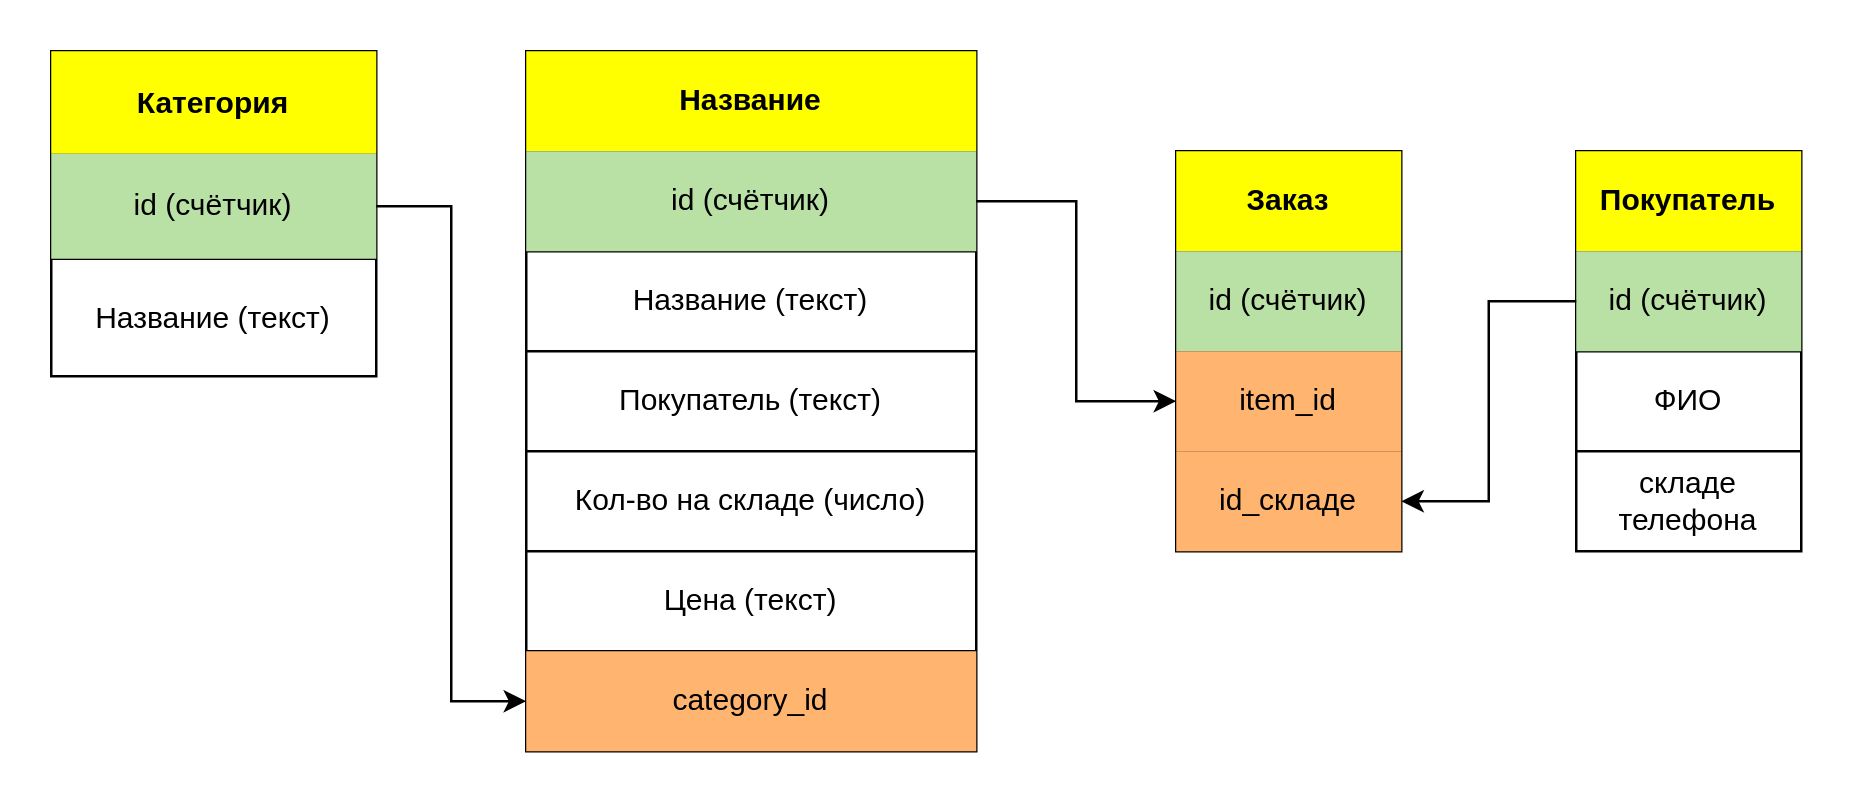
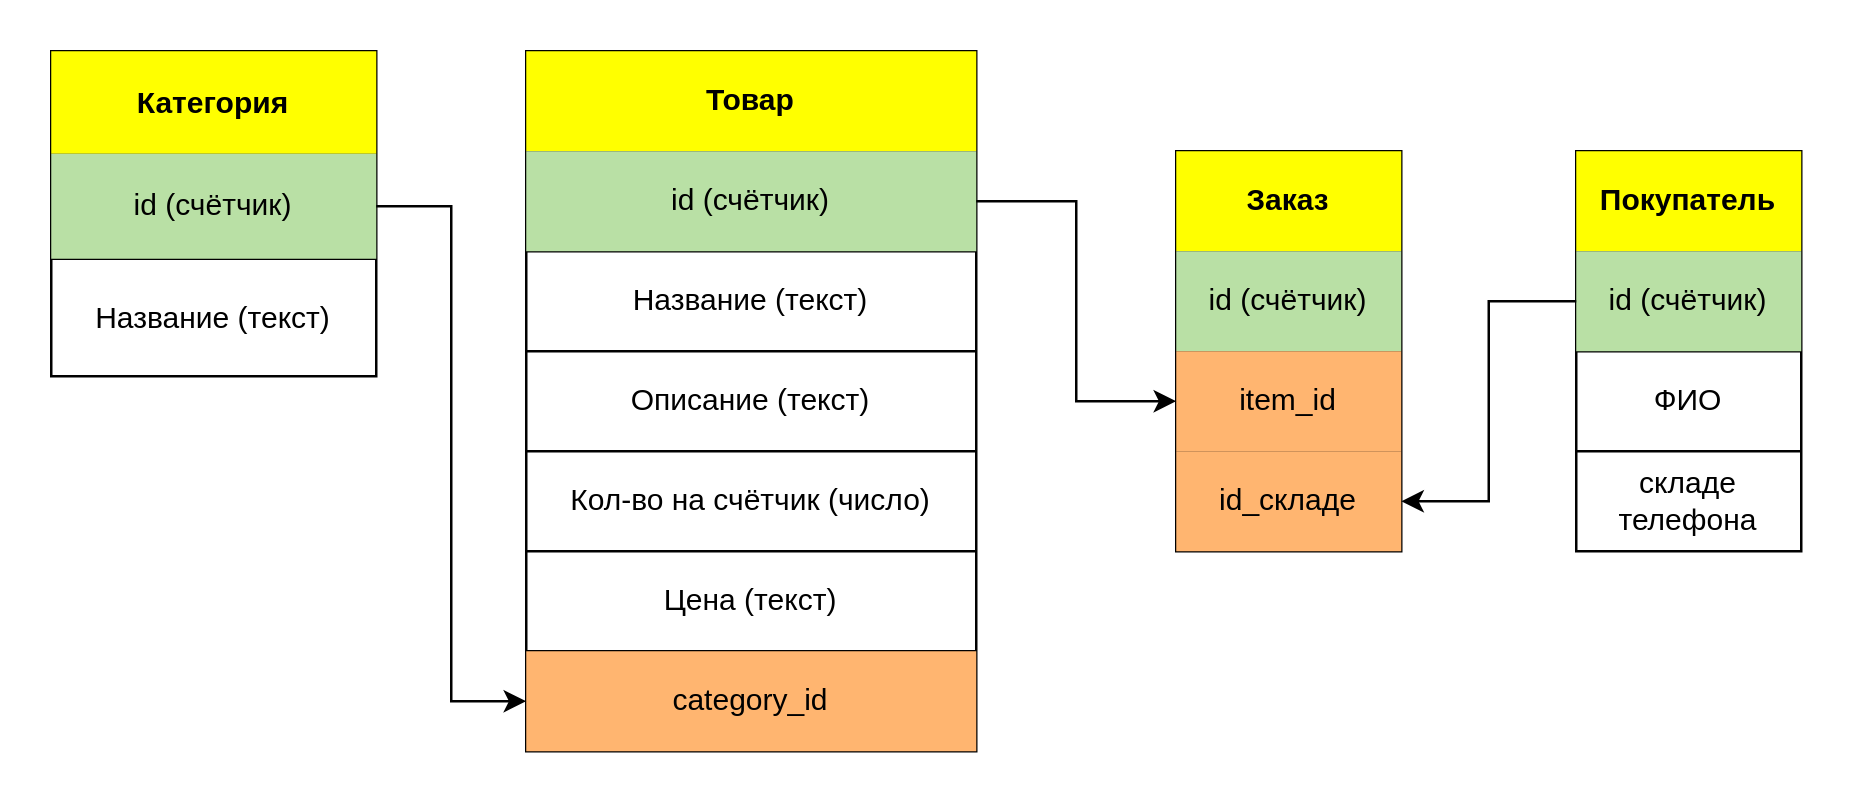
node "Название": label "Название" -> "Товар"
node "Покупатель (текст)": label "Покупатель (текст)" -> "Описание (текст)"
node "Кол-во на складе (число)": label "Кол-во на складе (число)" -> "Кол-во на счётчик (число)"
